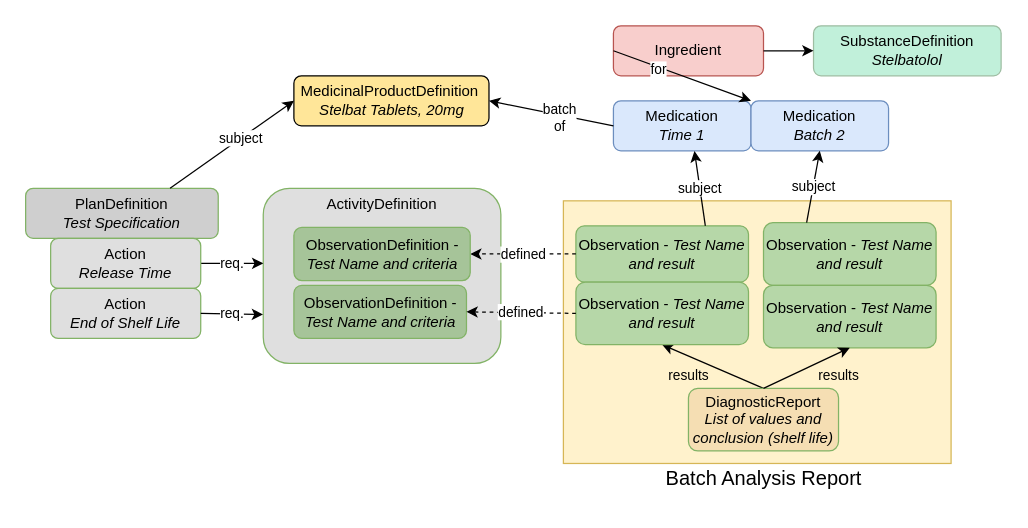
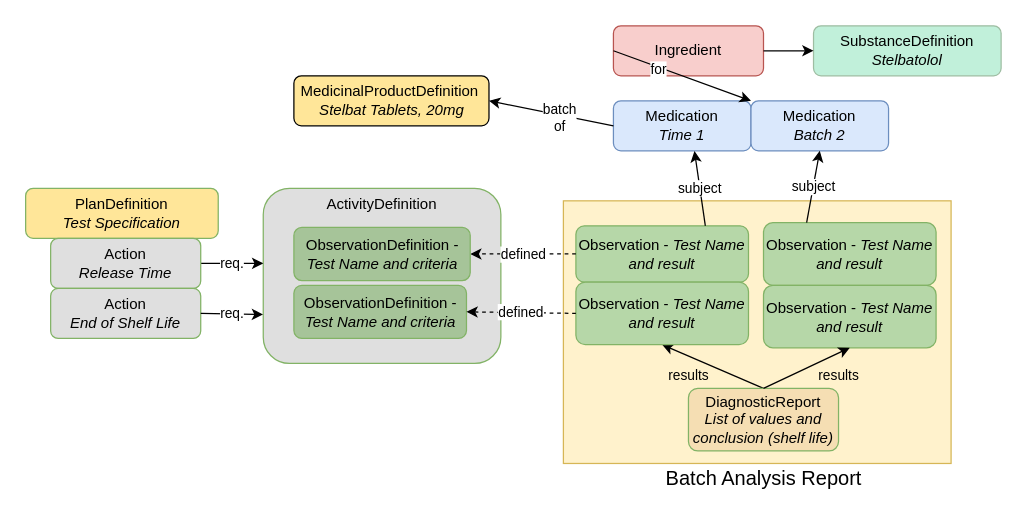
edge "PlanDefinition Test Specification" -> "MedicinalProductDefinition Stelbat Tablets, 20mg": removed, label "subject"
node "PlanDefinition Test Specification": fillcolor #cfcfcf -> #ffe699
